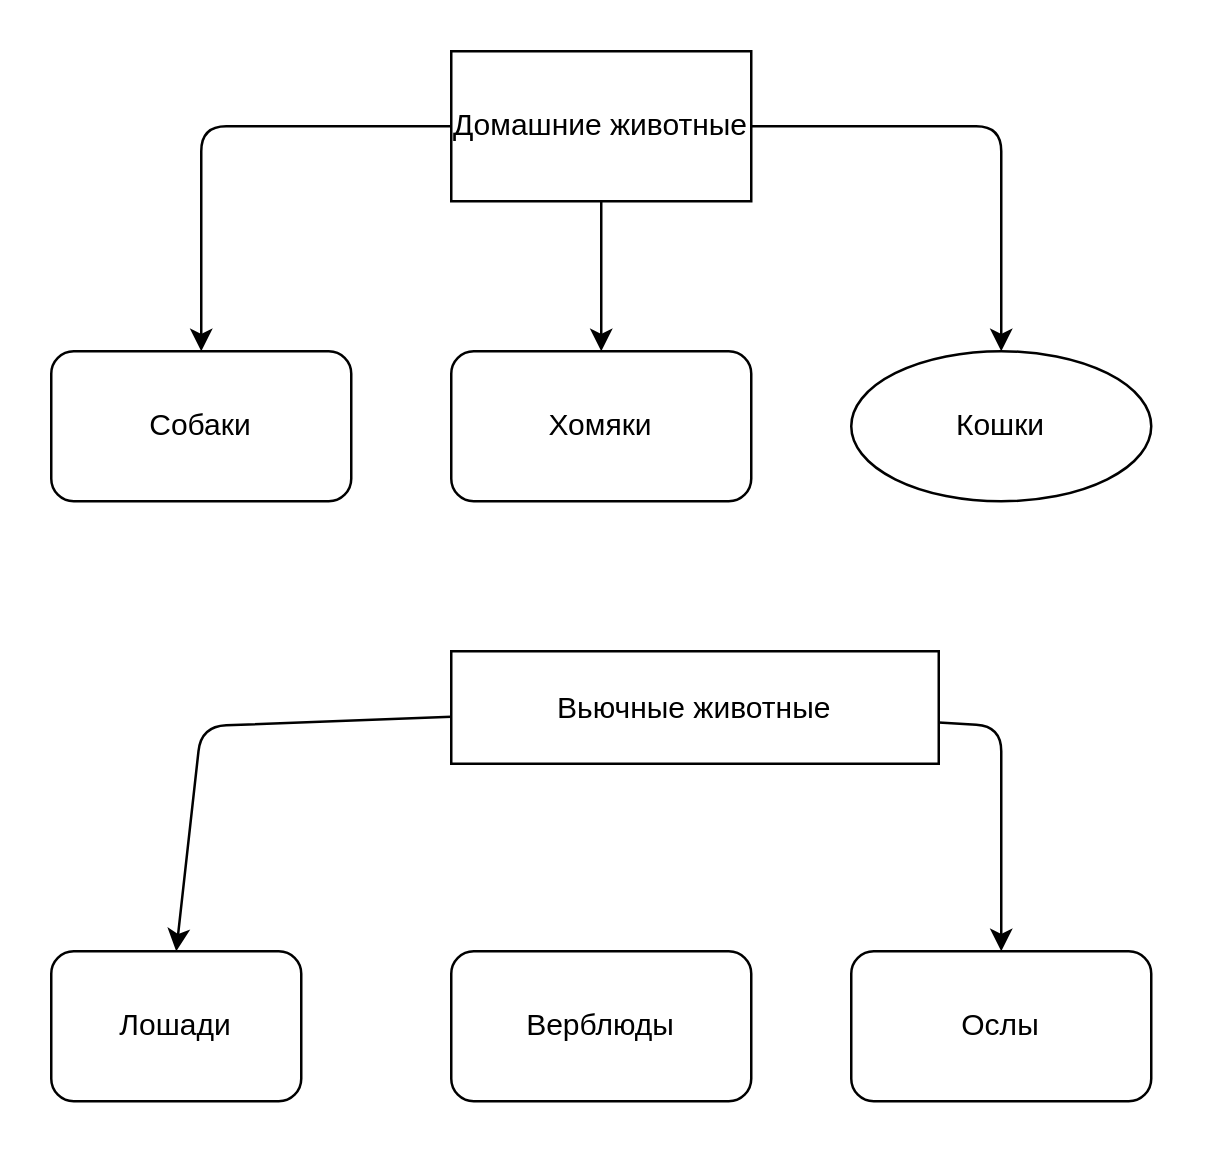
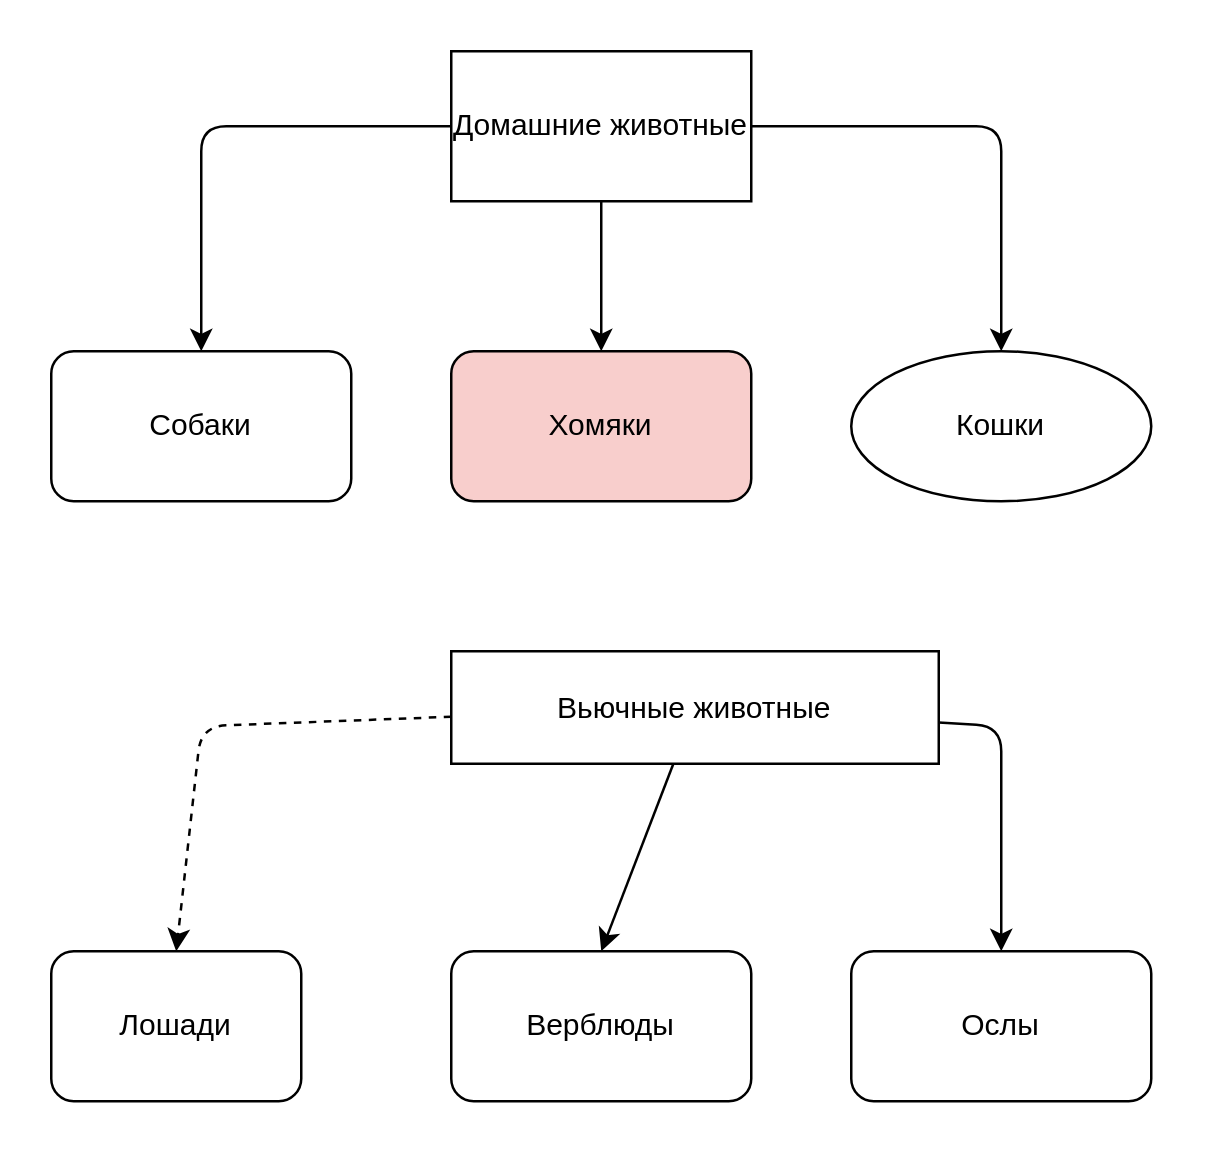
node "Хомяки": fillcolor #ffffff -> #f8cecc
edge "Вьючные животные" -> "Лошади": style solid -> dashed
edge "Вьючные животные" -> "Верблюды": added
